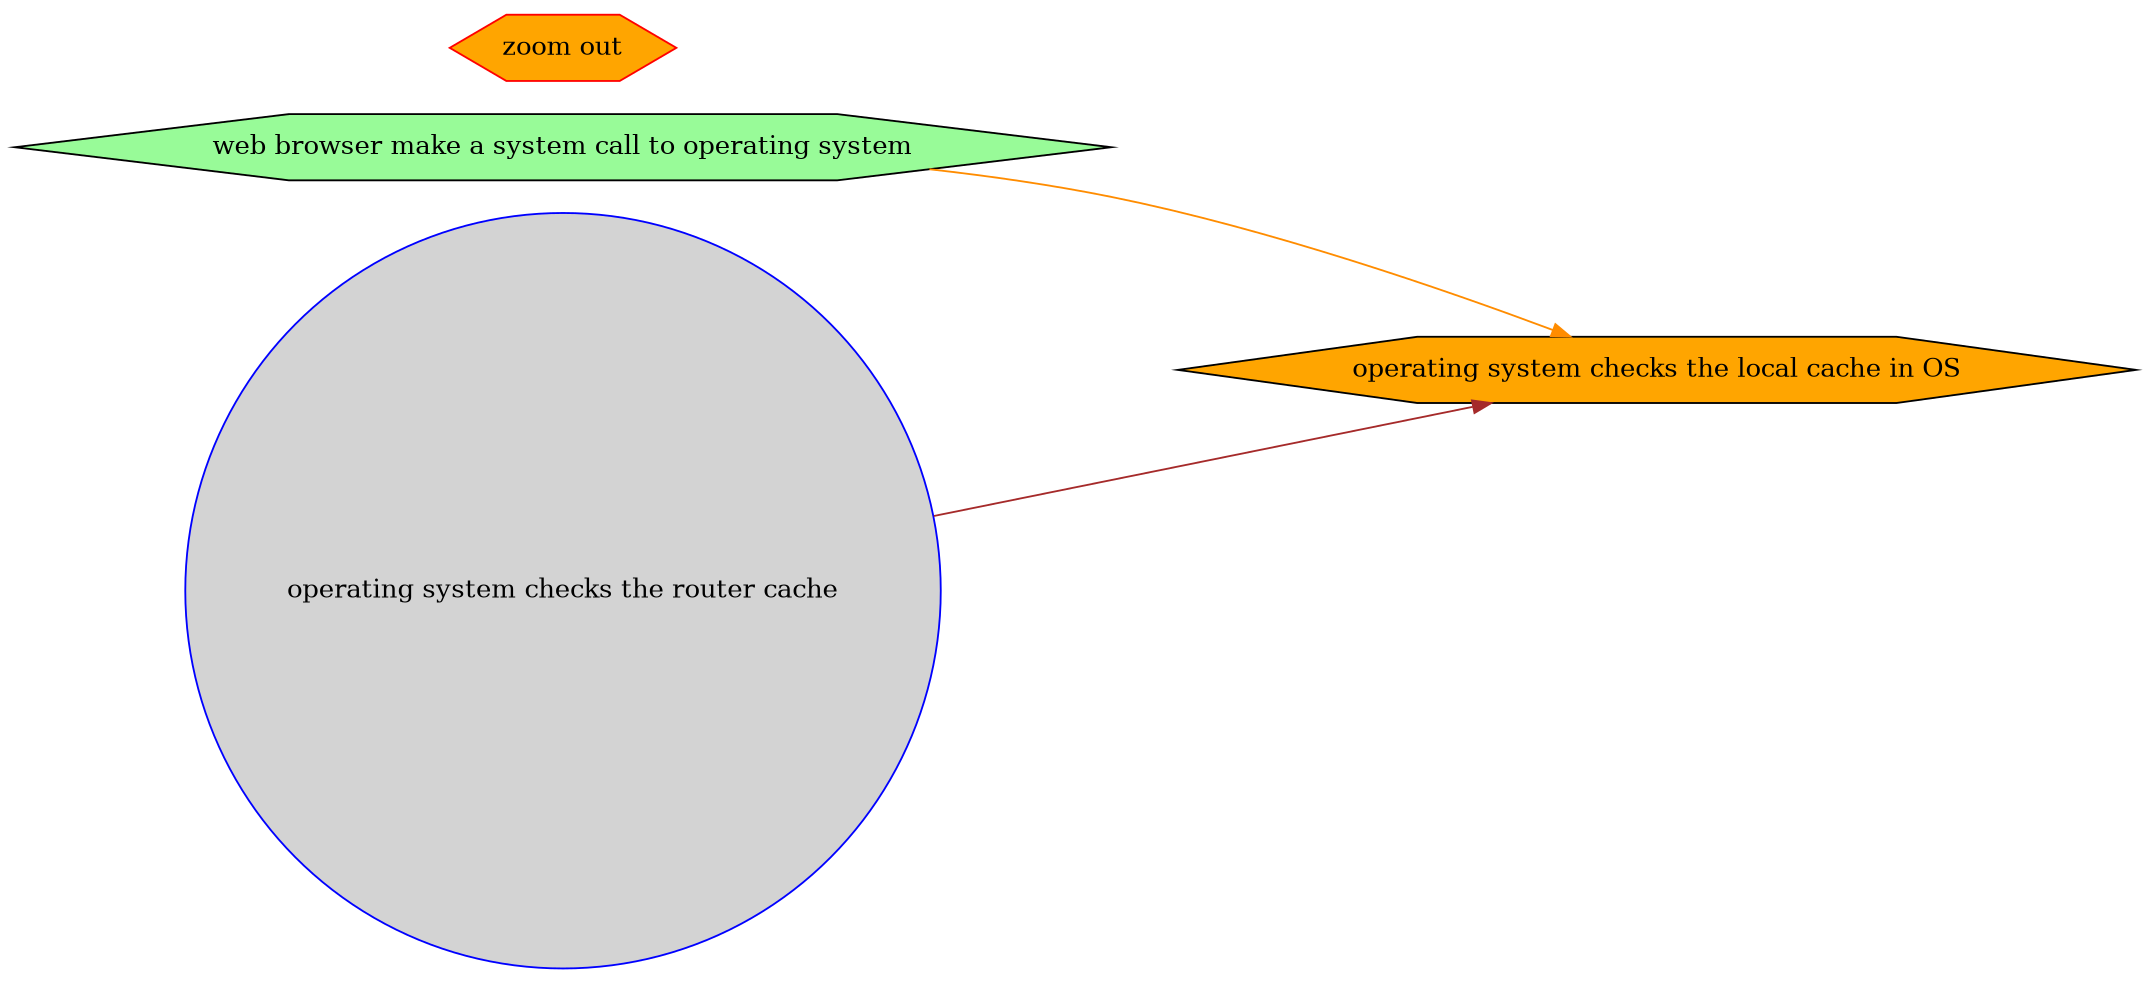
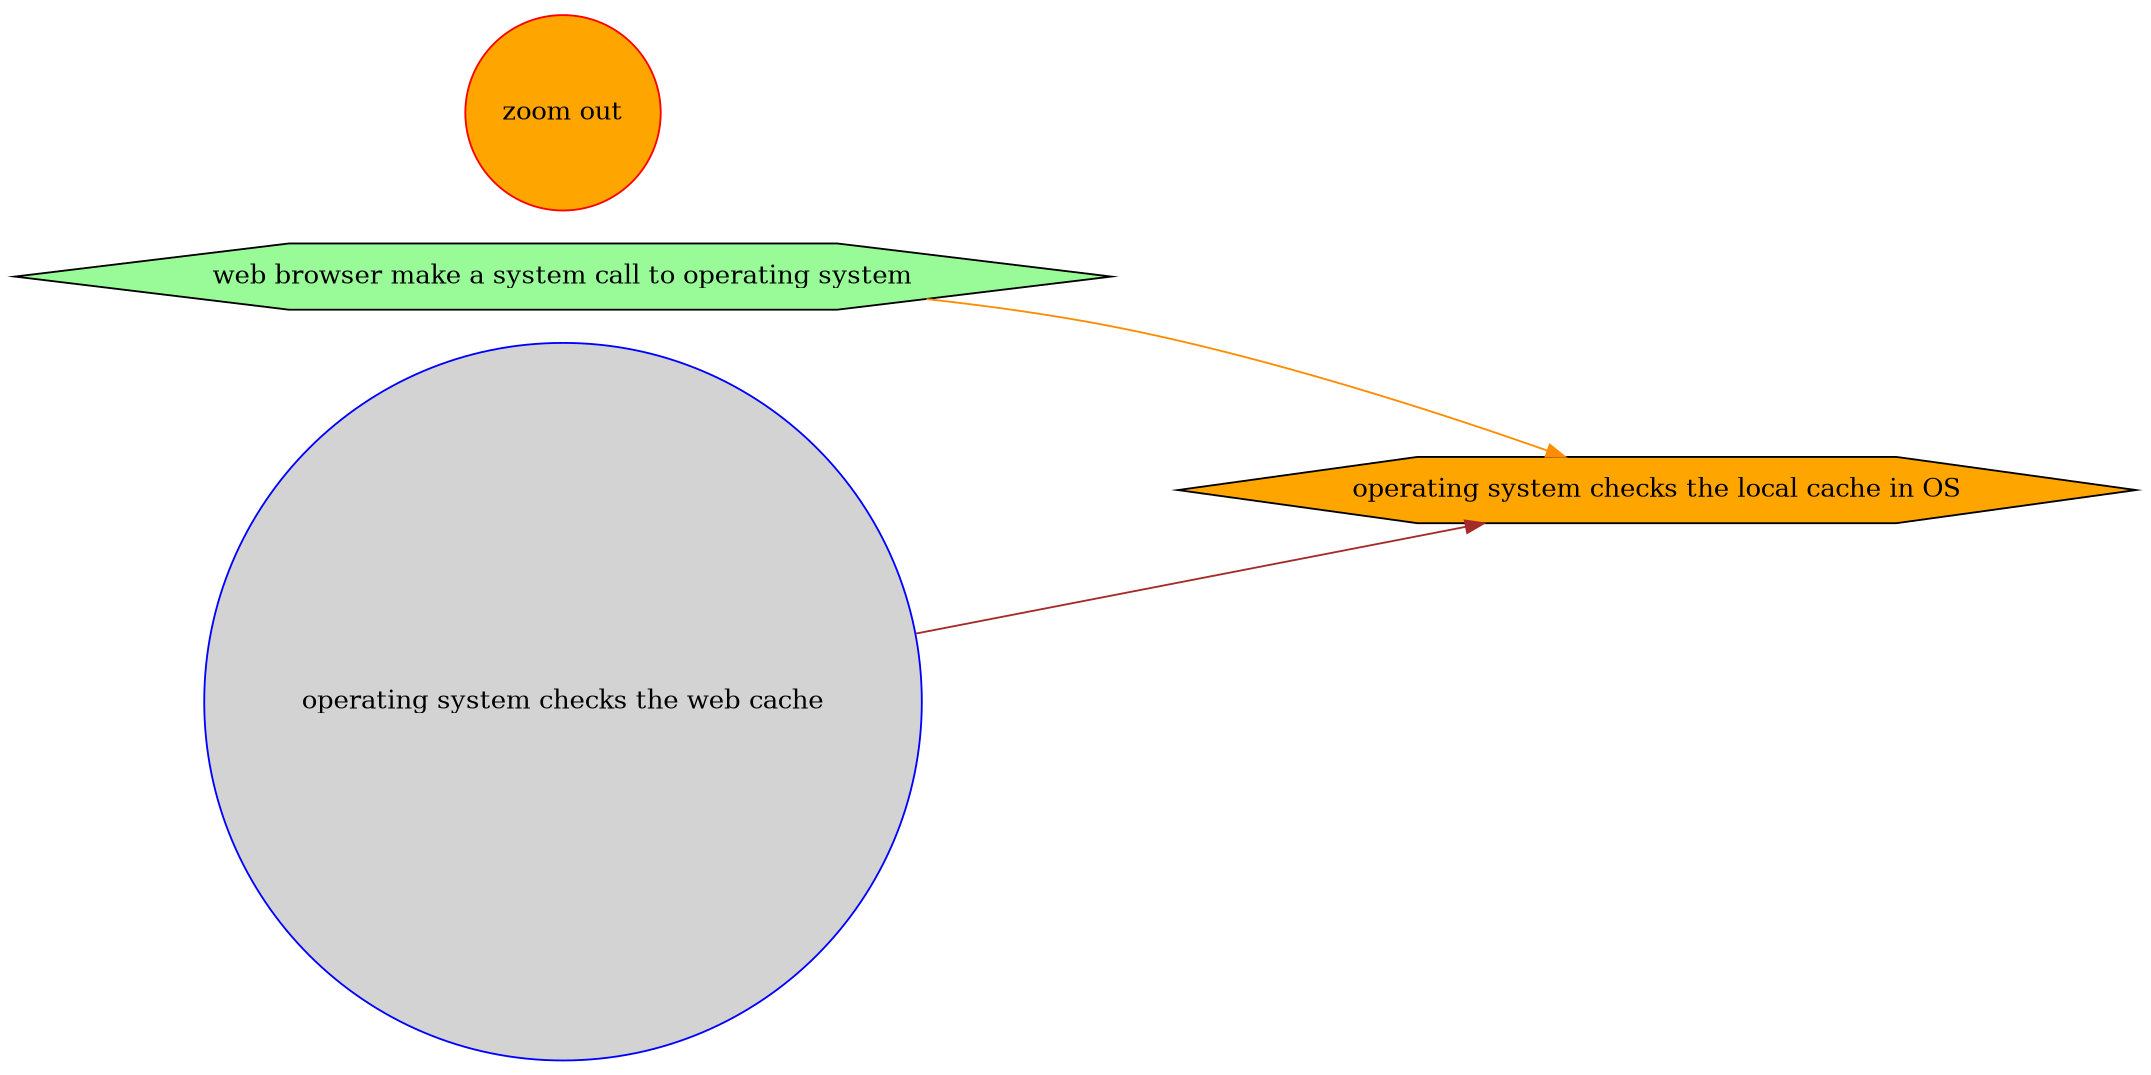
node "zoom out": shape hexagon -> circle
node "operating system checks the router cache": label "operating system checks the router cache" -> "operating system checks the web cache"
